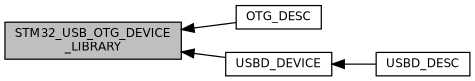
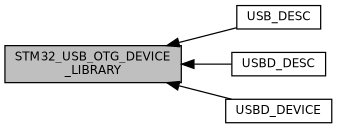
node "OTG_DESC": label "OTG_DESC" -> "USB_DESC"
edge "USBD_DESC" -> "USBD_DEVICE": now "USBD_DESC" -> "STM32_USB_OTG_DEVICE _LIBRARY"
